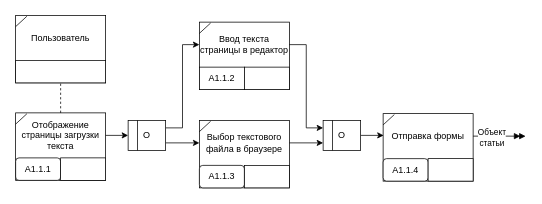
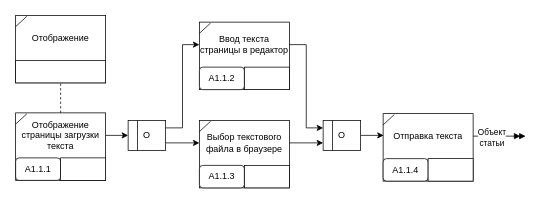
node "Пользователь": label "Пользователь" -> "Отображение"
node "А1.1.2": shape rectangle -> rounded rectangle
node "Отправка формы": label "Отправка формы" -> "Отправка текста"
